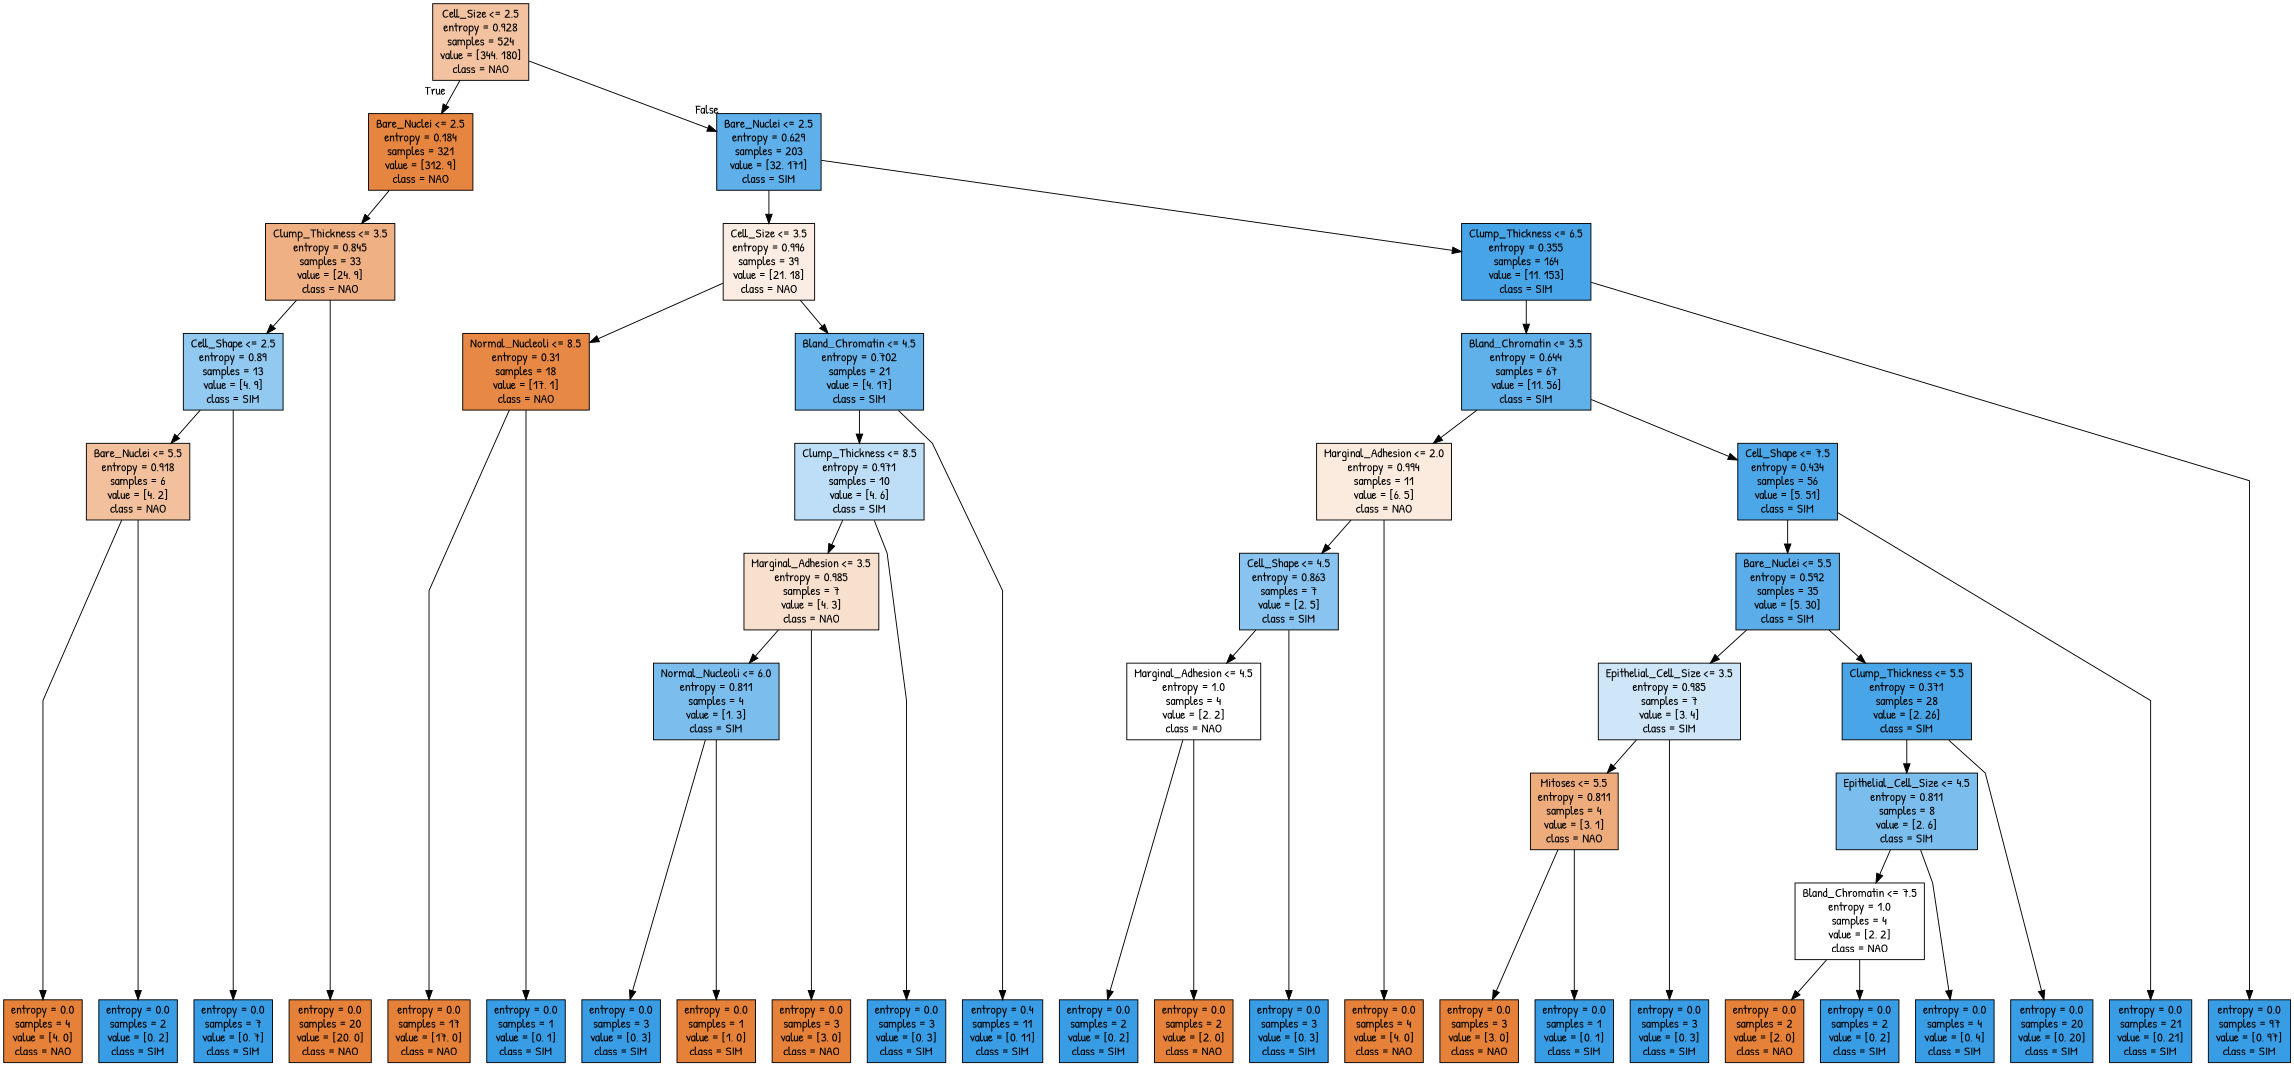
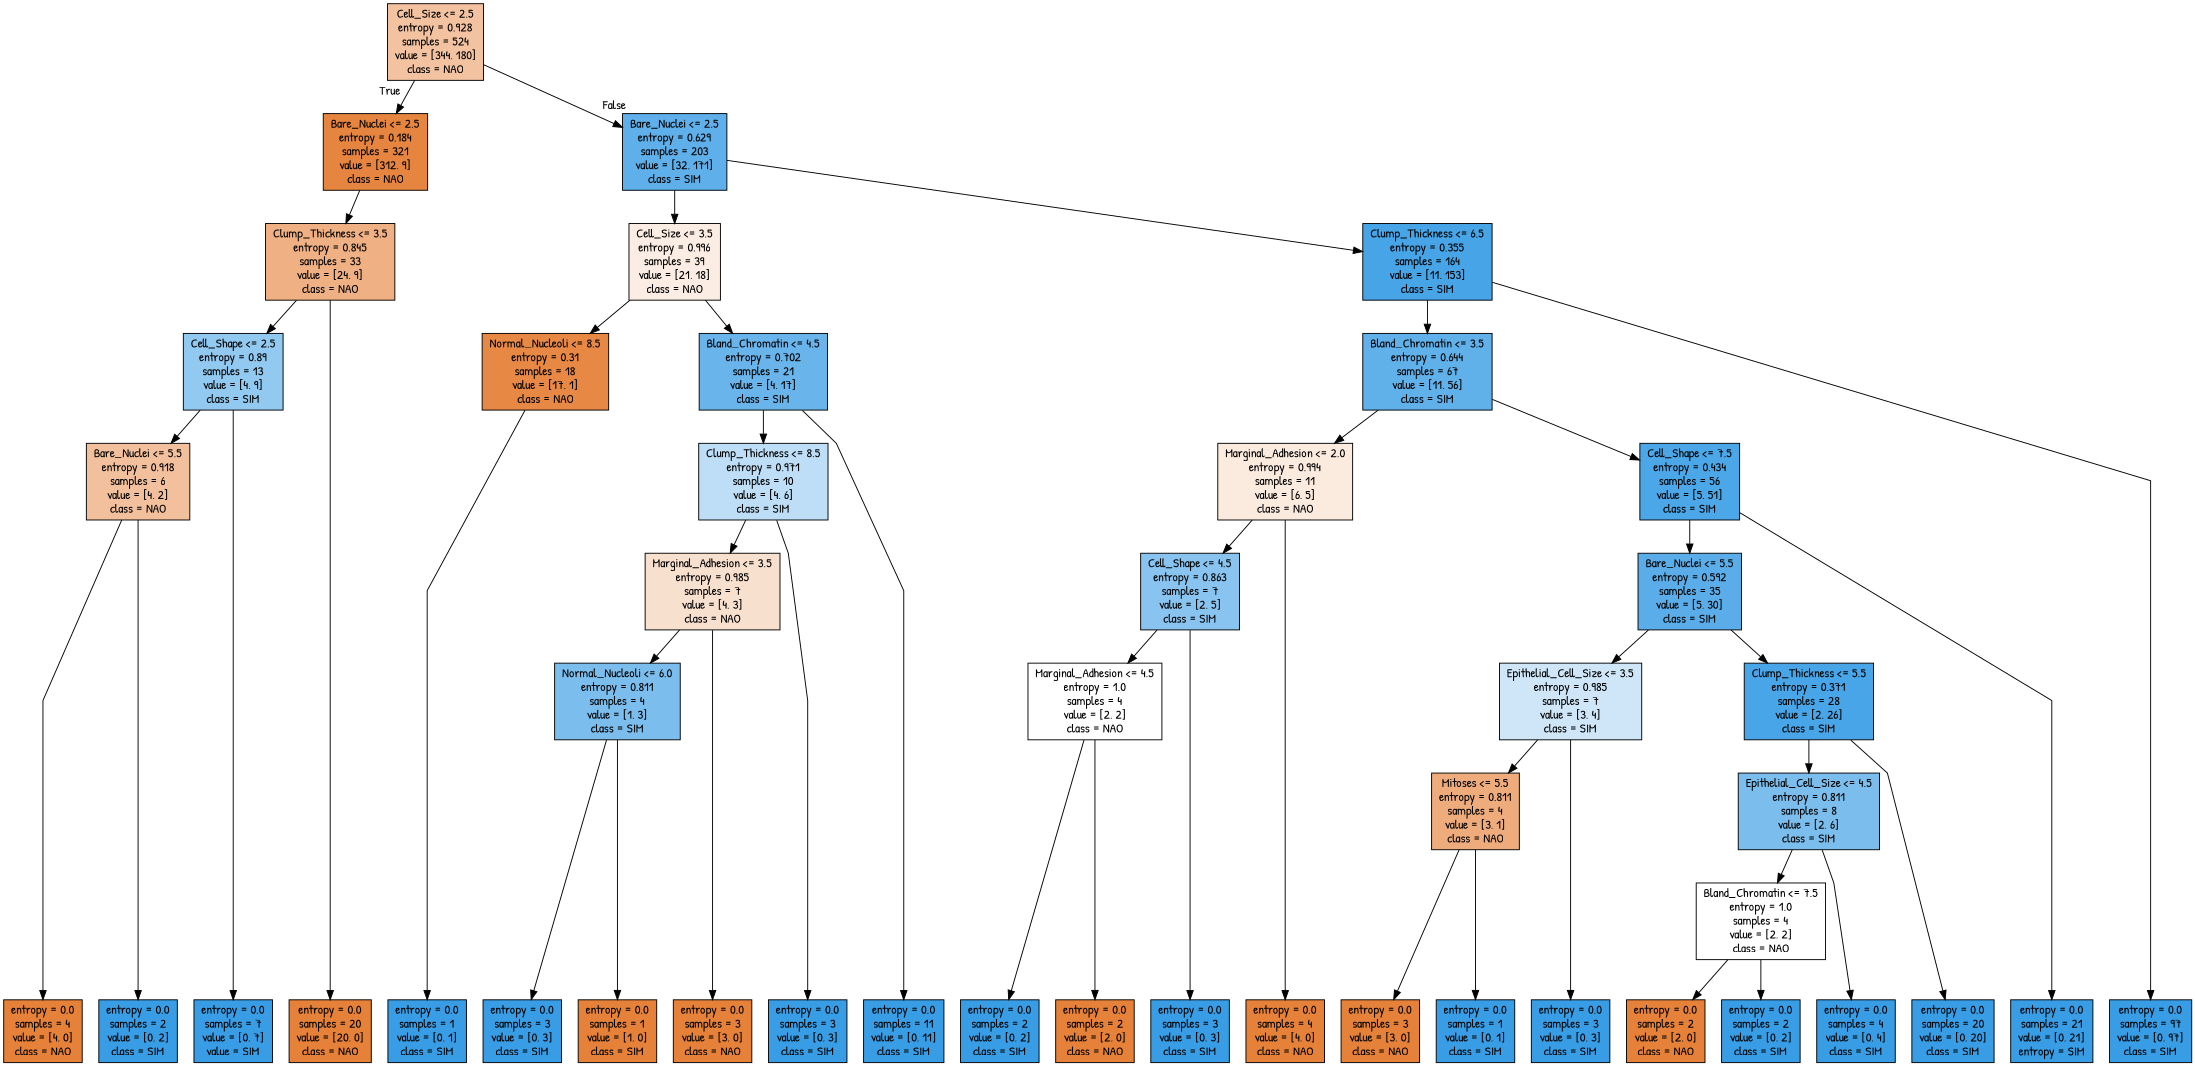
node "entropy = 0.0 samples = 7 value = [0, 7] class = SIM": label "entropy = 0.0 samples = 7 value = [0, 7] class = SIM" -> "entropy = 0.0 samples = 7 value = [0, 7] value = SIM"
node "entropy = 0.0 samples = 17 value = [17, 0] class = NAO": removed
node "entropy = 0.4 samples = 11 value = [0, 11] class = SIM": label "entropy = 0.4 samples = 11 value = [0, 11] class = SIM" -> "entropy = 0.0 samples = 11 value = [0, 11] class = SIM"
node "entropy = 0.0 samples = 21 value = [0, 21] class = SIM": label "entropy = 0.0 samples = 21 value = [0, 21] class = SIM" -> "entropy = 0.0 samples = 21 value = [0, 21] entropy = SIM"
